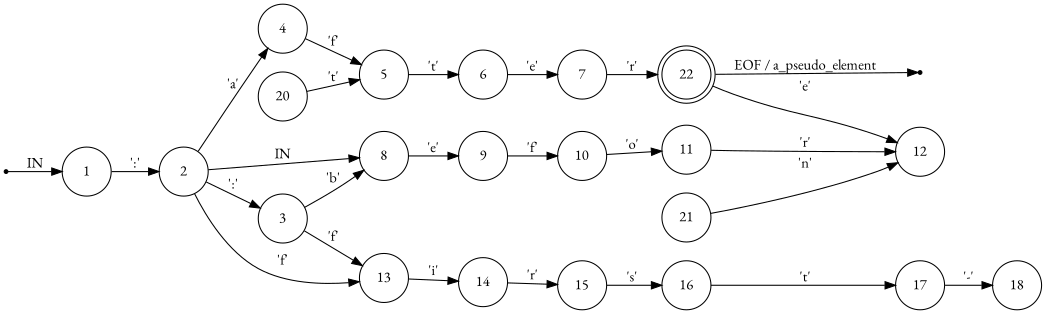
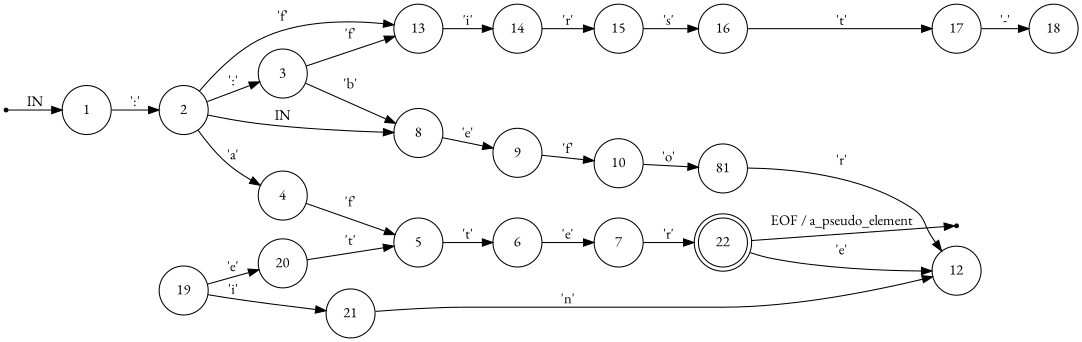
node "11": label "11" -> "81"
node "19": added
